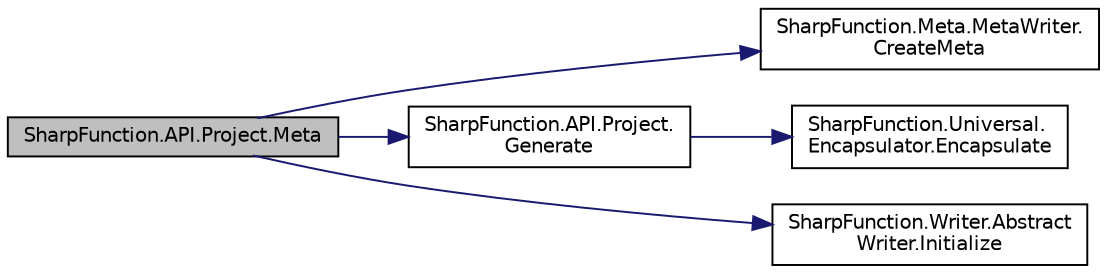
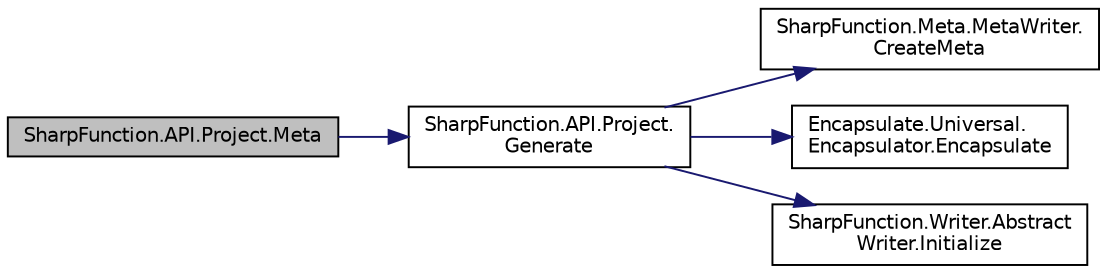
edge "SharpFunction.API.Project.Meta" -> "SharpFunction.Meta.MetaWriter. CreateMeta": now "SharpFunction.API.Project. Generate" -> "SharpFunction.Meta.MetaWriter. CreateMeta"
node "SharpFunction.Universal. Encapsulator.Encapsulate": label "SharpFunction.Universal. Encapsulator.Encapsulate" -> "Encapsulate.Universal. Encapsulator.Encapsulate"
edge "SharpFunction.API.Project.Meta" -> "SharpFunction.Writer.Abstract Writer.Initialize": now "SharpFunction.API.Project. Generate" -> "SharpFunction.Writer.Abstract Writer.Initialize"
